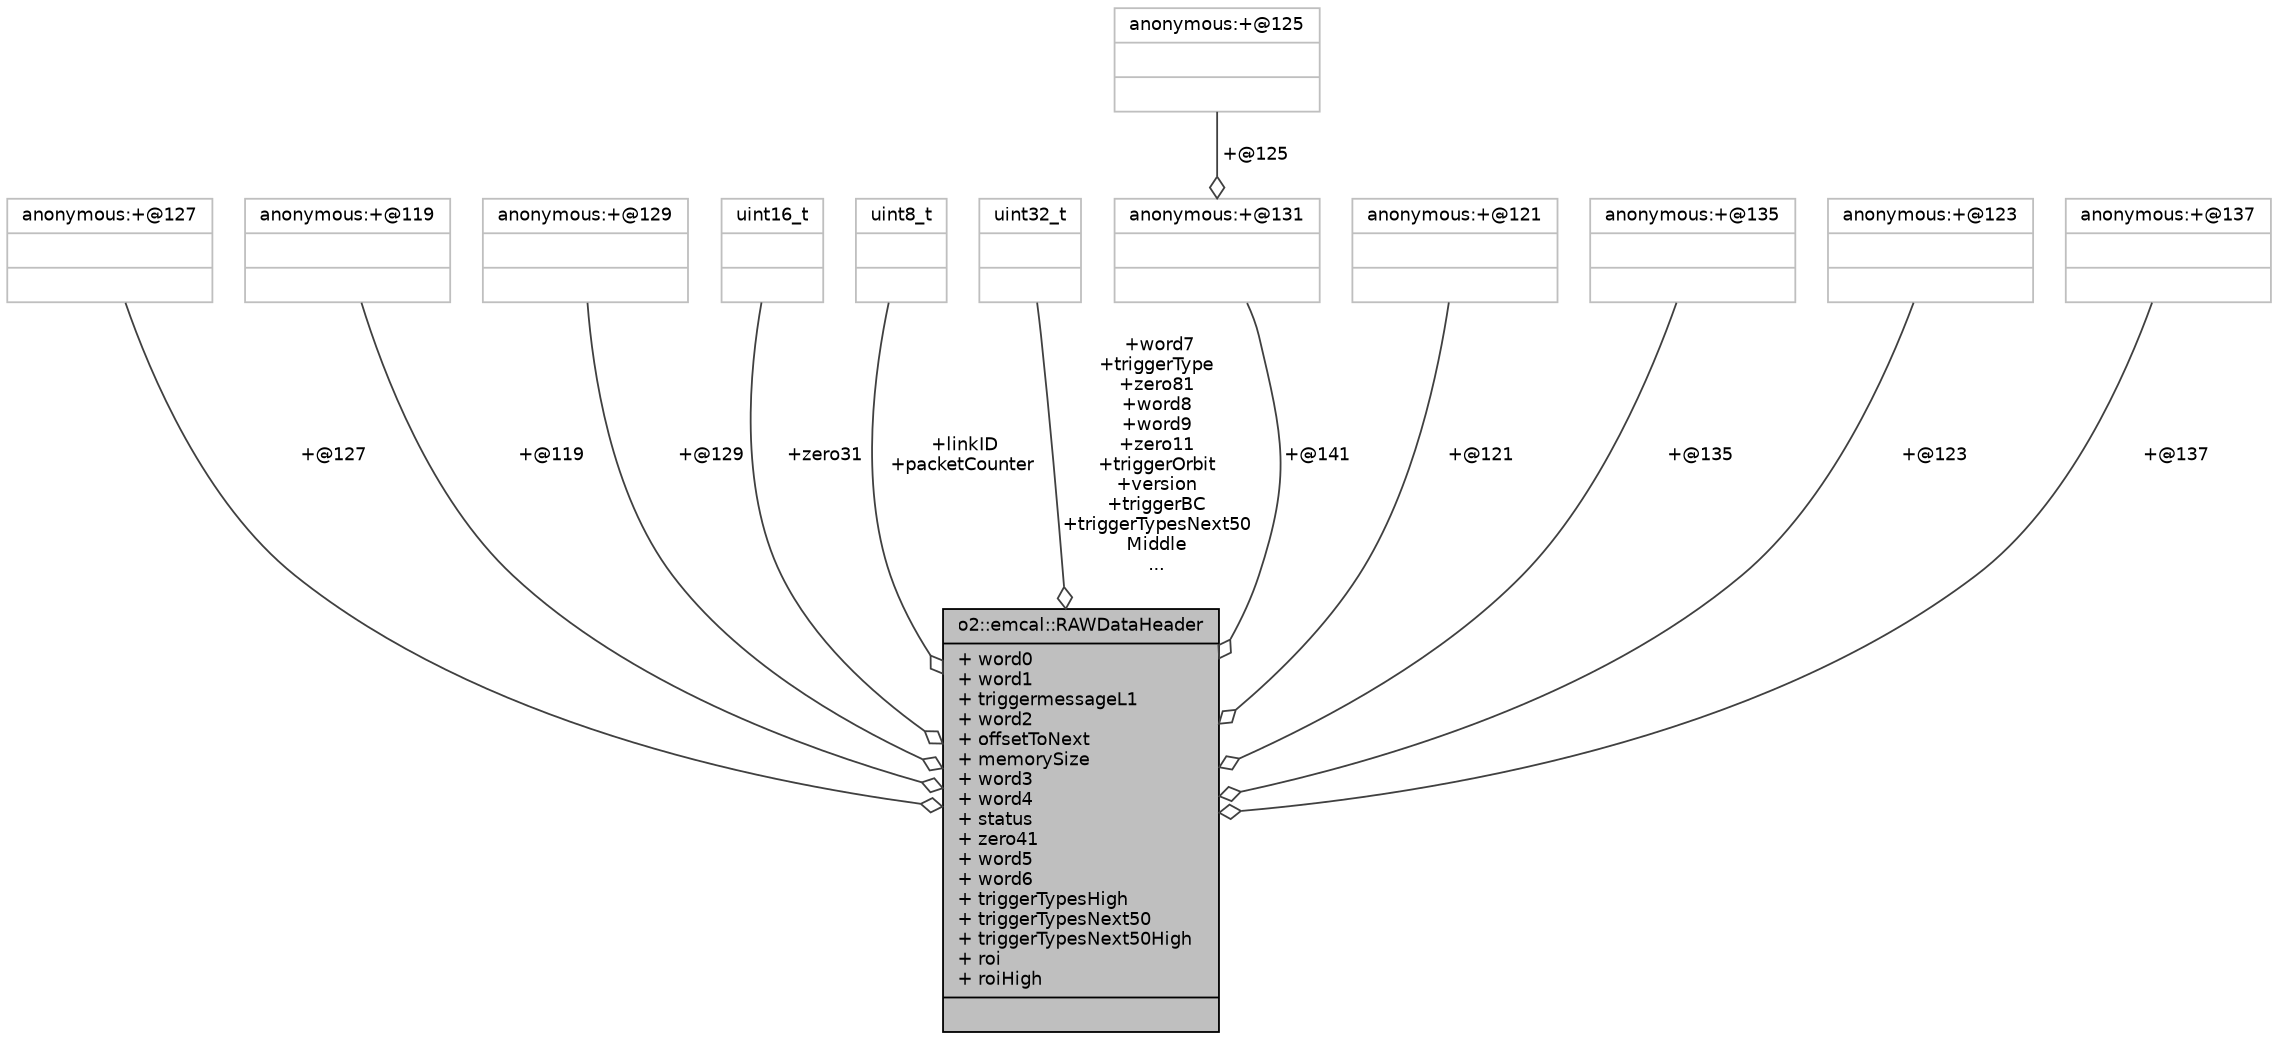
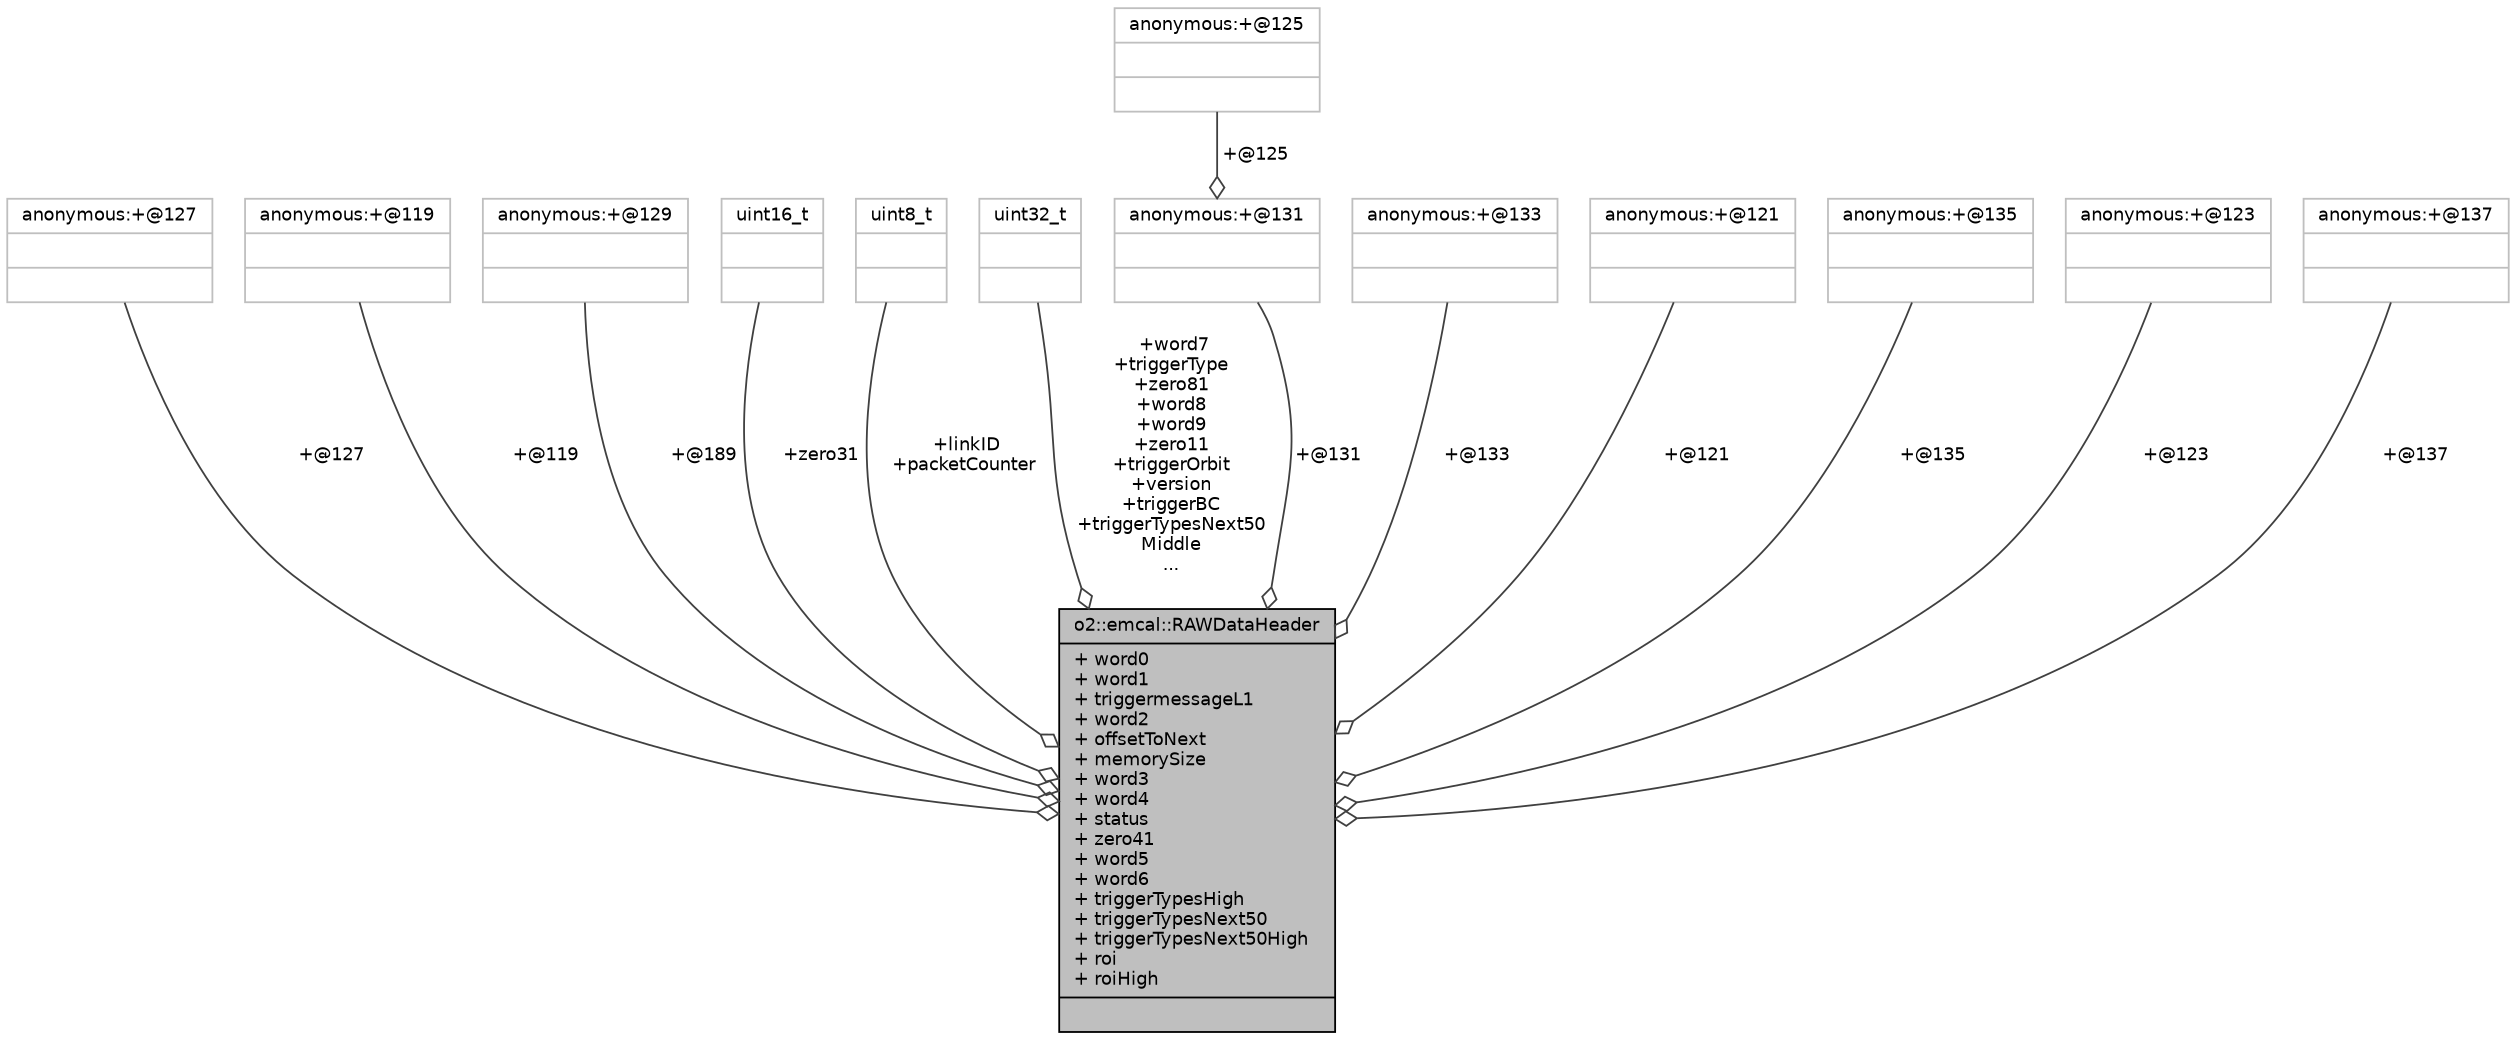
node "anonymous:+@133": added
edge "anonymous:+@129" -> "o2::emcal::RAWDataHeader": label " +@129" -> " +@189"
edge "anonymous:+@131" -> "o2::emcal::RAWDataHeader": label " +@141" -> " +@131"
